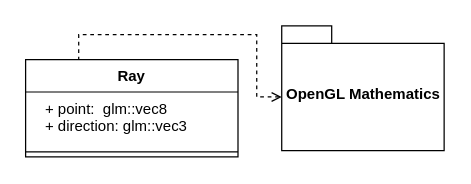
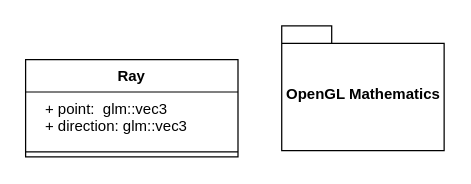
edge "Ray" -> "OpenGL Mathematics": removed
node "+ point: glm::vec8 + direction: glm::vec3": label "+ point: glm::vec8 + direction: glm::vec3" -> "+ point: glm::vec3 + direction: glm::vec3"
